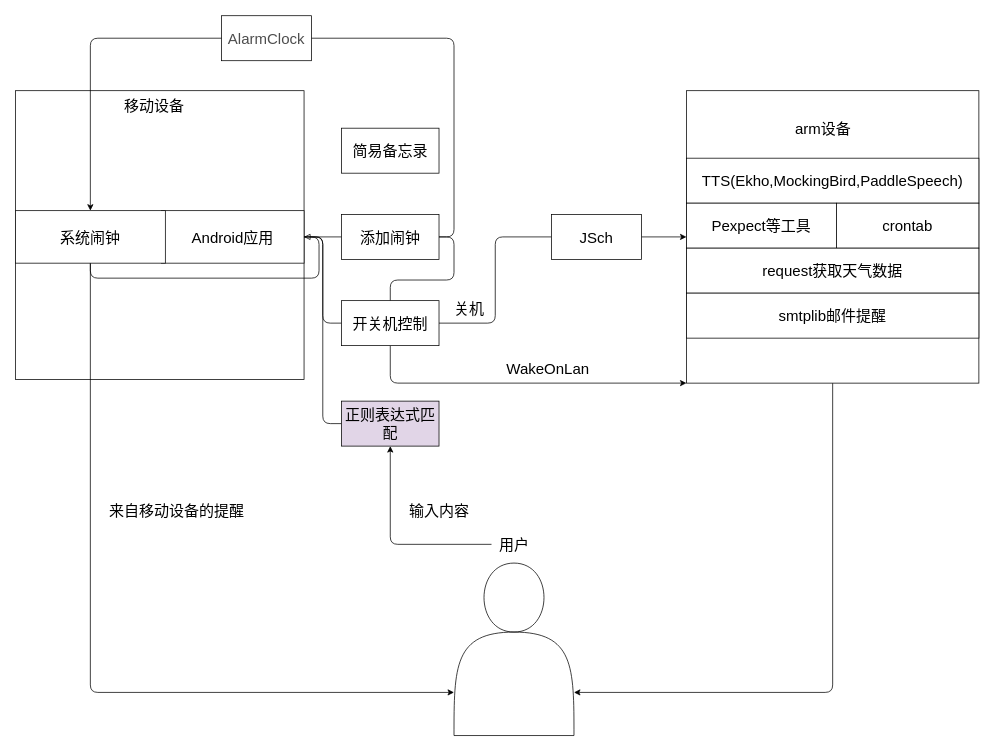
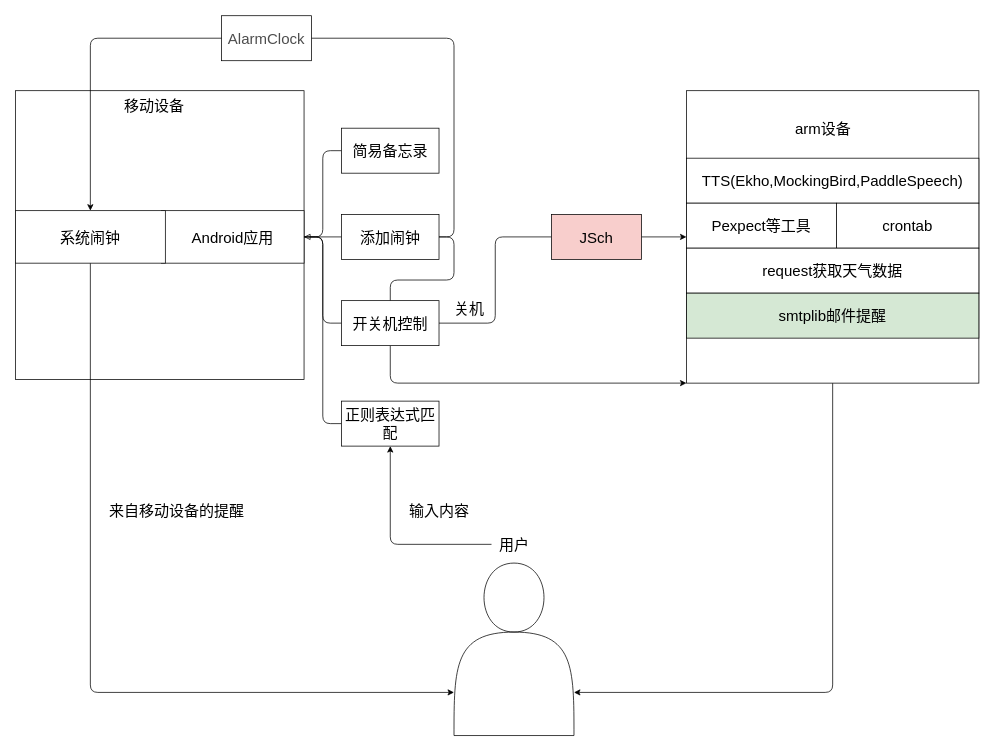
node "JSch": fillcolor #ffffff -> #f8cecc
edge "系统闹钟" -- "Android应用": now "简易备忘录" -- "Android应用"
node "smtplib邮件提醒": fillcolor #ffffff -> #d5e8d4
node "WakeOnLan": removed
node "正则表达式匹配": fillcolor #e1d5e7 -> #ffffff
